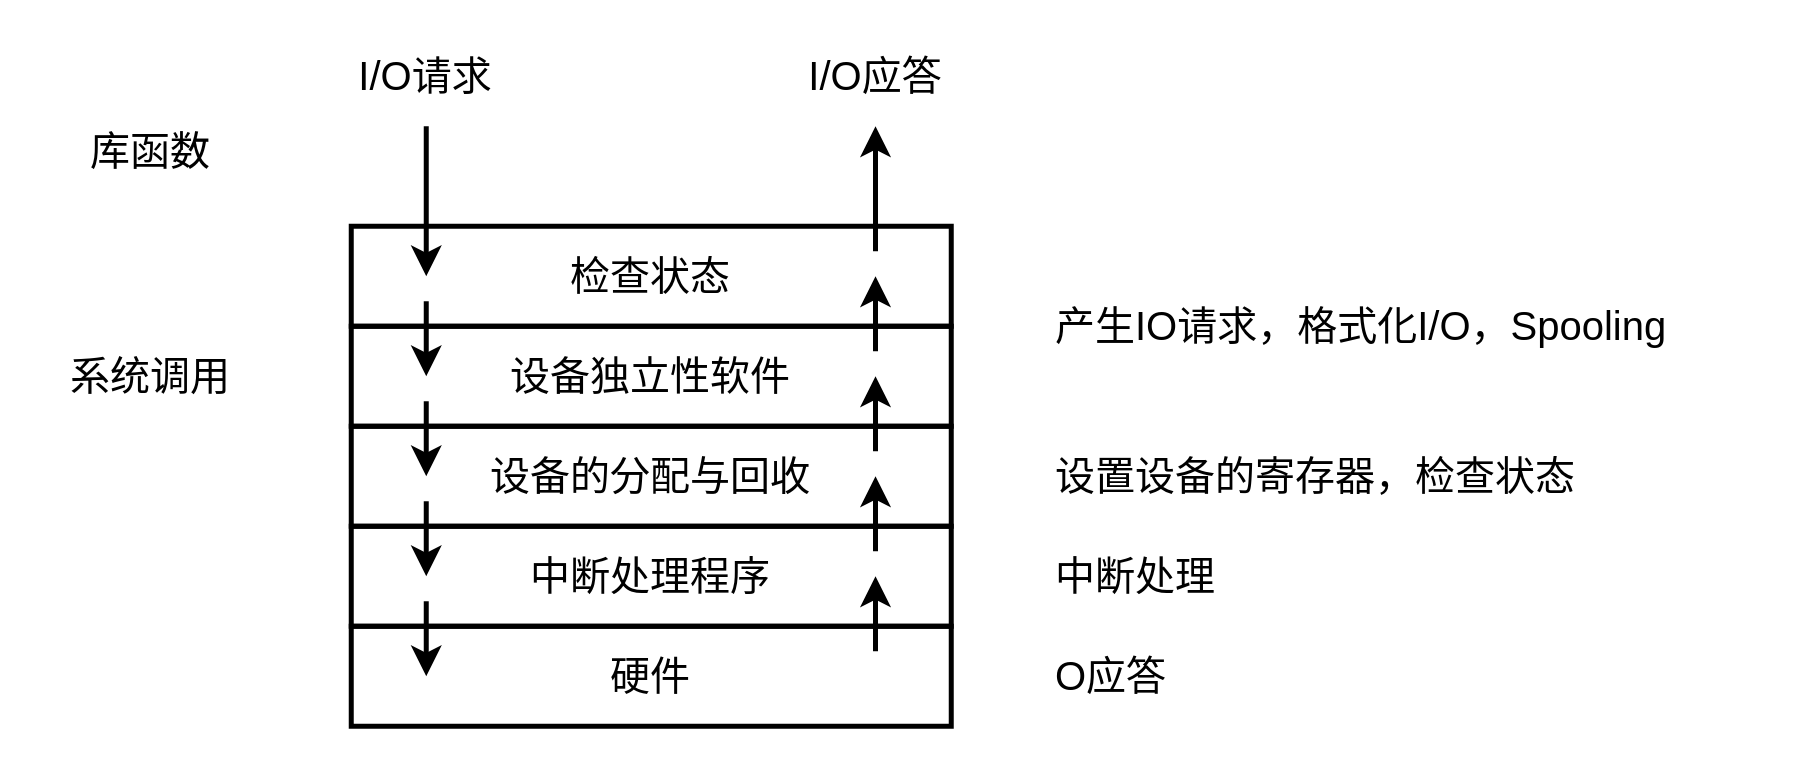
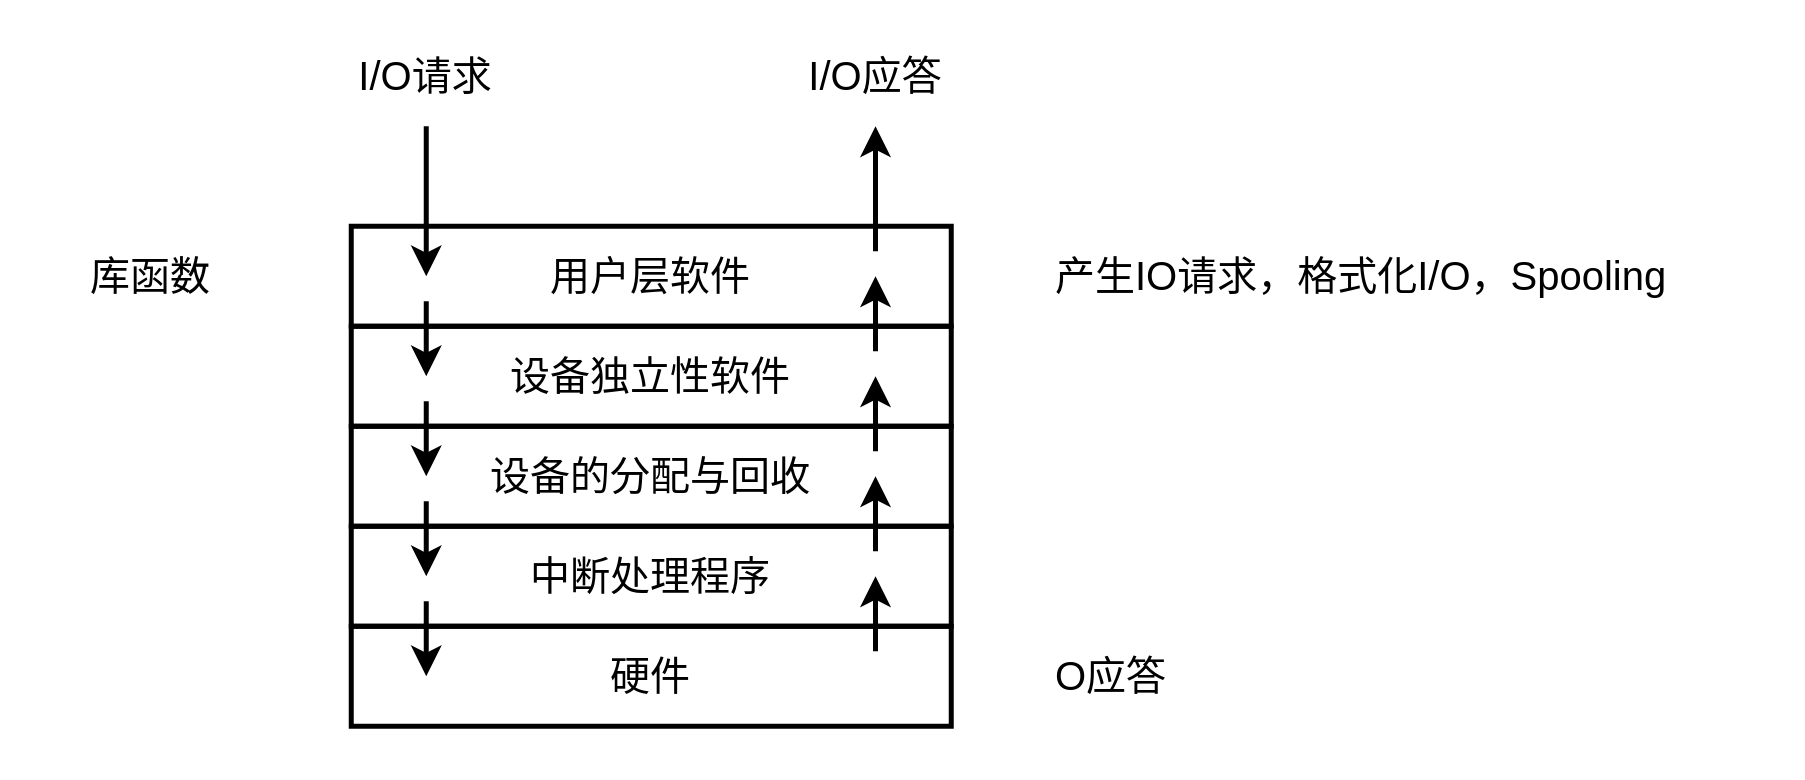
node "库函数": moved (151, 151) -> (151, 276)
node "检查状态": label "检查状态" -> "用户层软件"
node "产生IO请求，格式化I/O，Spooling": moved (1401, 326) -> (1401, 276)
node "系统调用": removed
node "设置设备的寄存器，检查状态": removed
node "中断处理": removed
